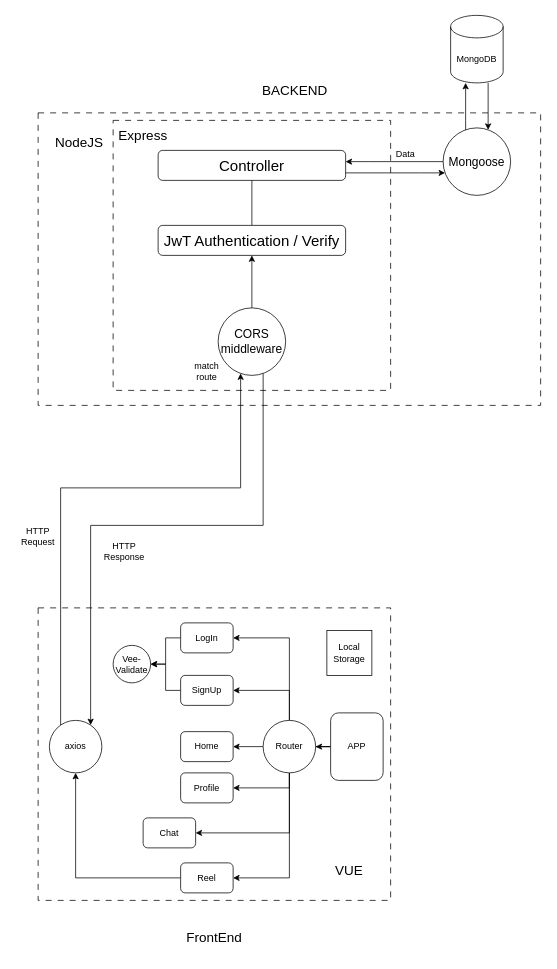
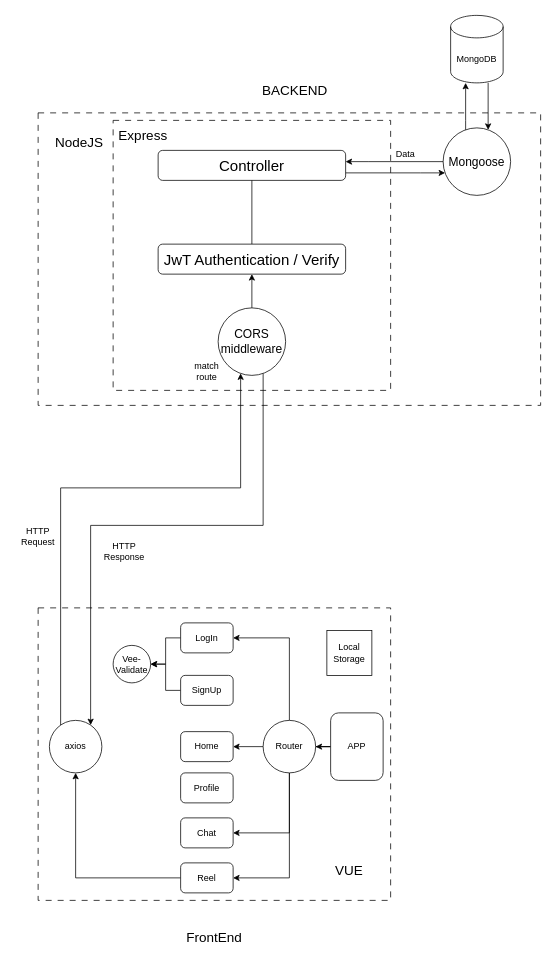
node "JwT Authentication / Verify": moved (252, 240) -> (252, 259)
edge "Router" -> "SignUp": removed
edge "Router" -> "Profile": removed
node "Chat": moved (169, 833) -> (207, 833)
